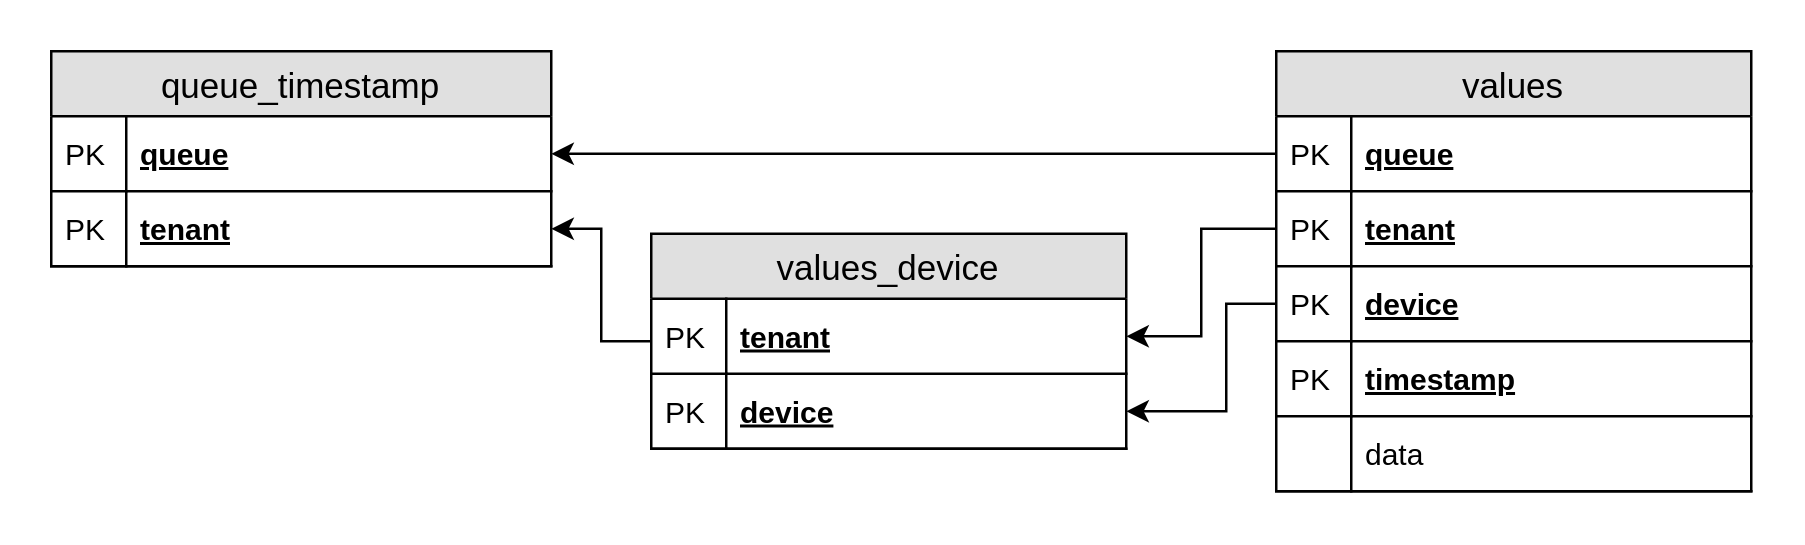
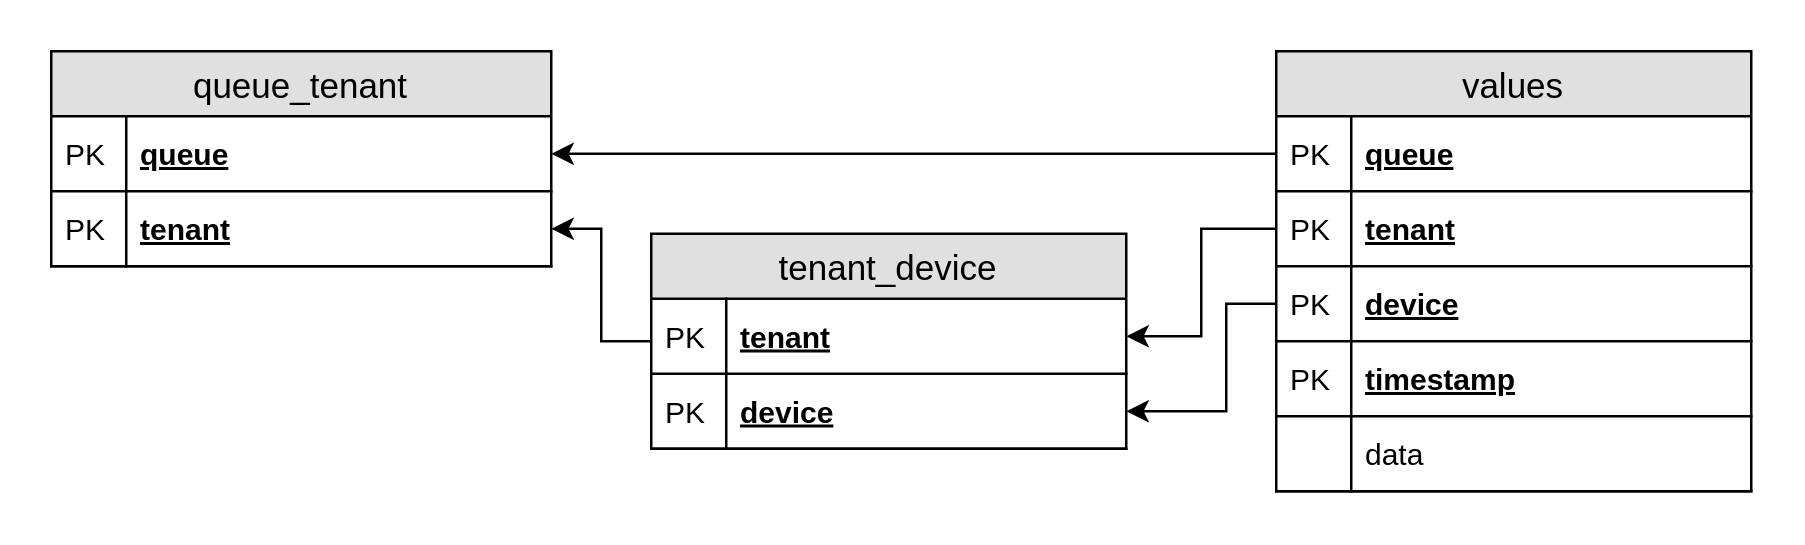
node "queue_timestamp": label "queue_timestamp" -> "queue_tenant"
node "values_device": label "values_device" -> "tenant_device"
